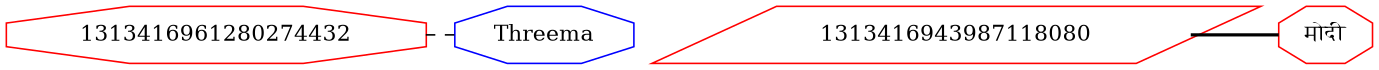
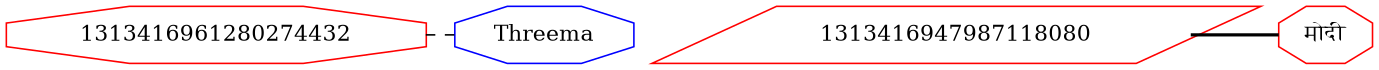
node "1313416943987118080": label "1313416943987118080" -> "1313416947987118080"
